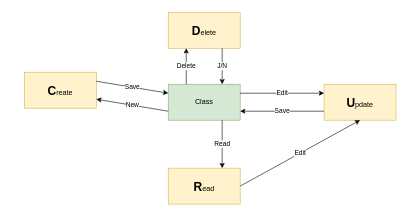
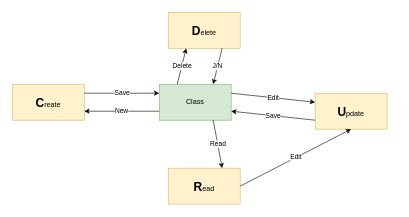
node "Create": moved (60, 90) -> (48, 102)
node "Class": moved (204, 102) -> (195, 102)
node "Update": moved (360, 102) -> (351, 111)
